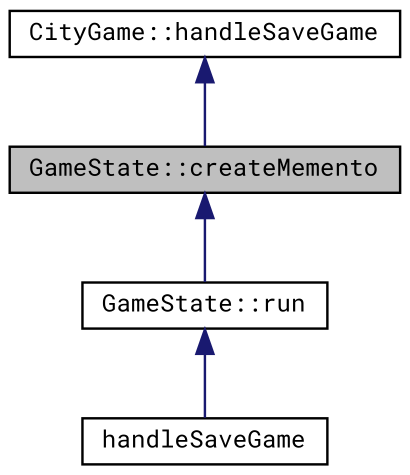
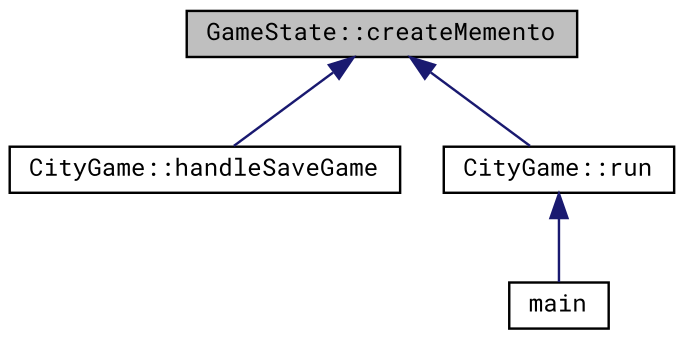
edge "GameState::createMemento" -> "CityGame::handleSaveGame": reversed
node "GameState::run": label "GameState::run" -> "CityGame::run"
node "handleSaveGame": label "handleSaveGame" -> "main"
